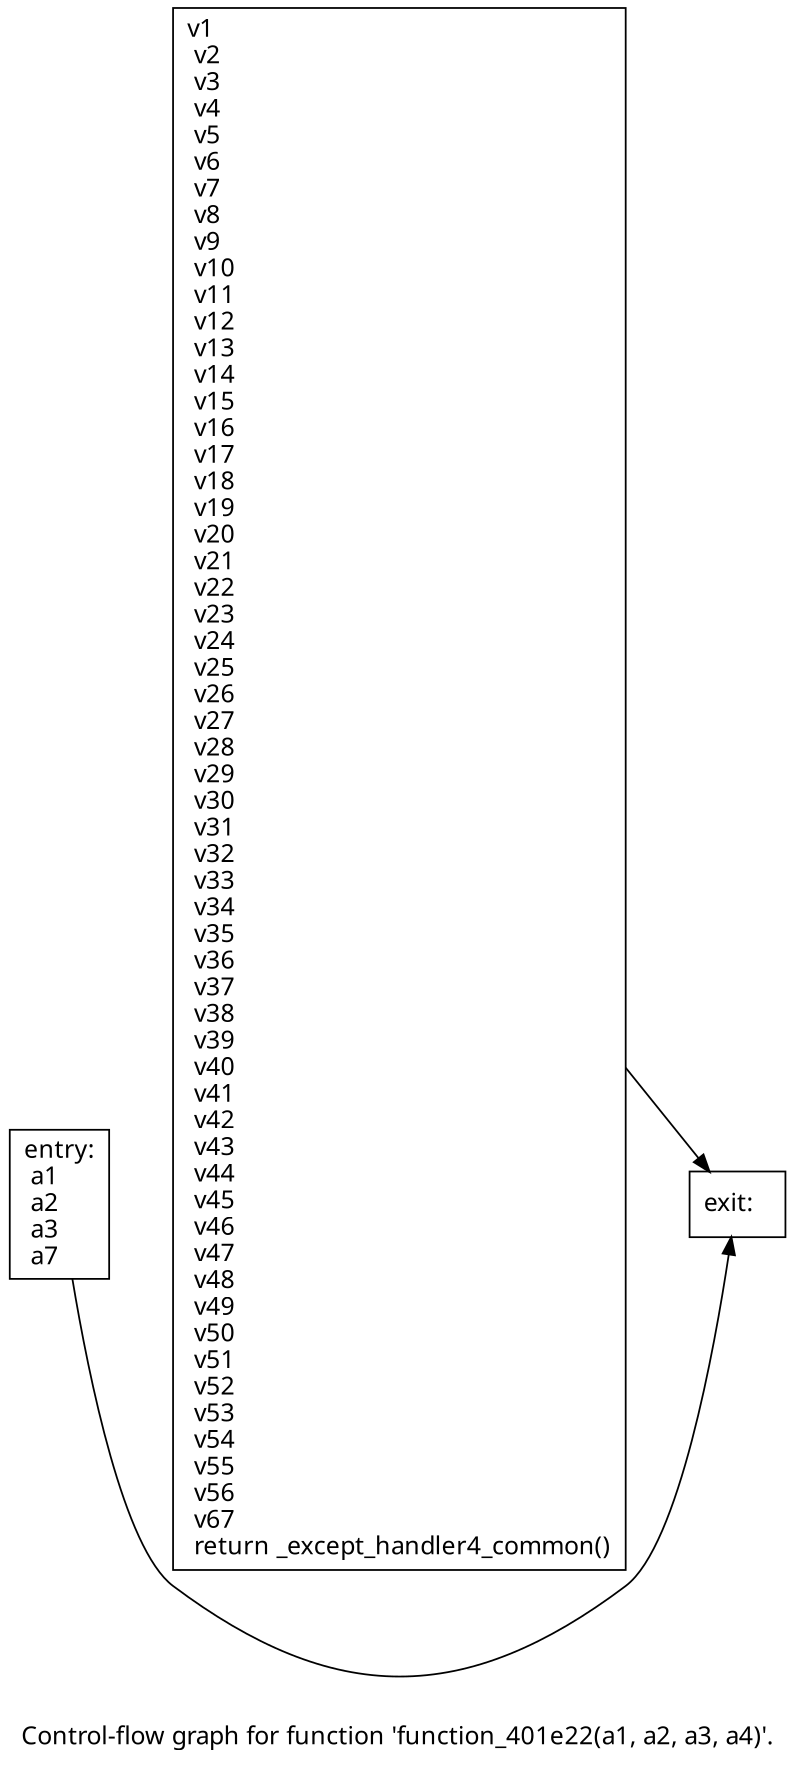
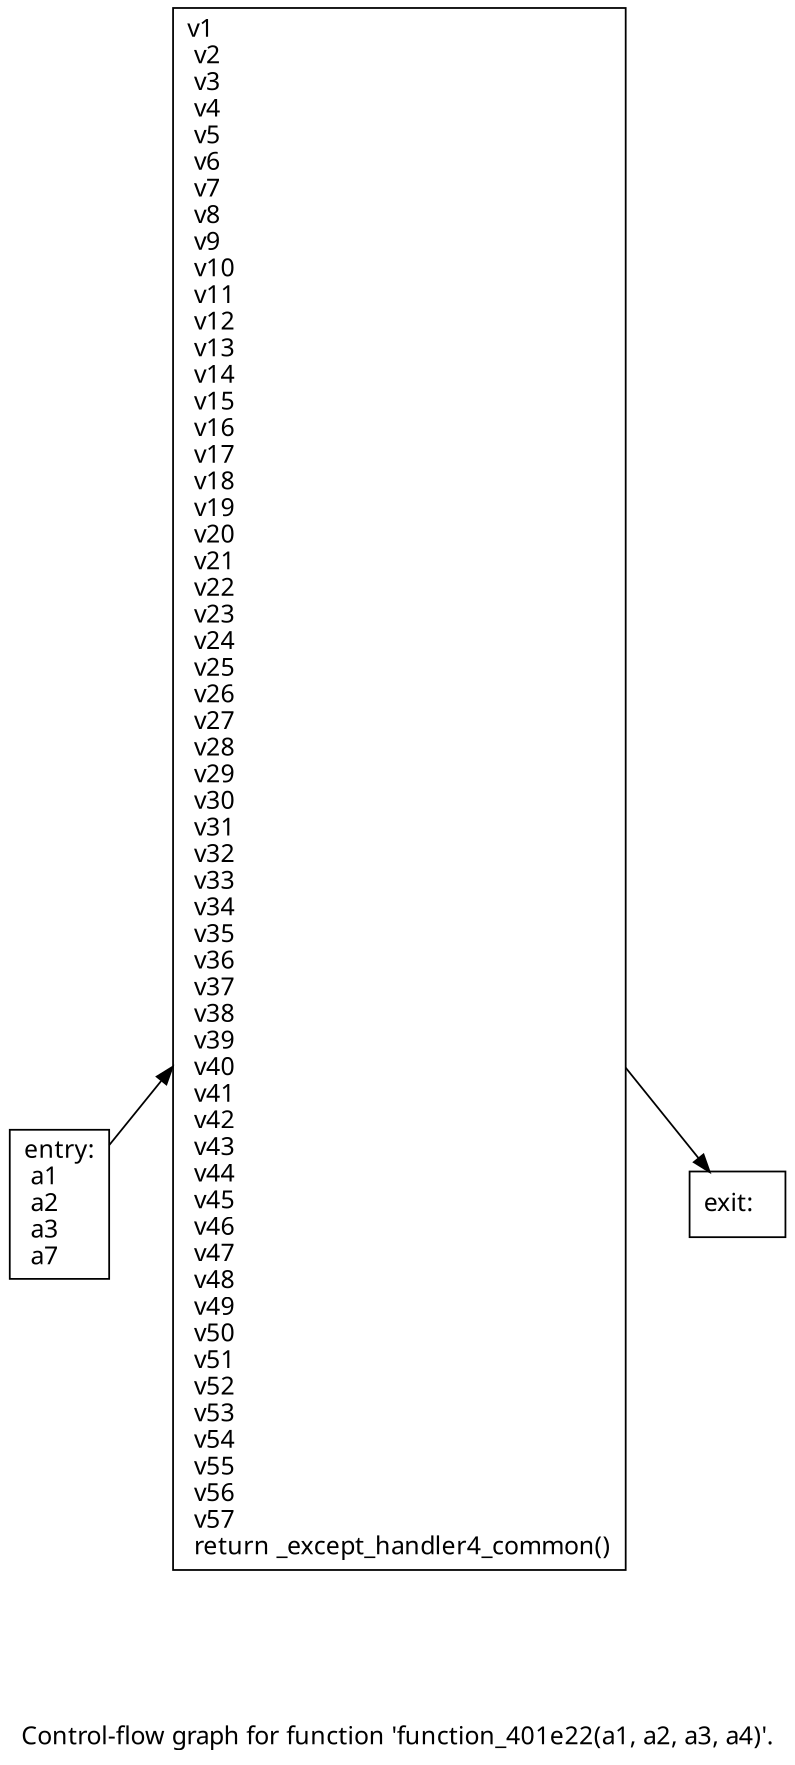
node "v1": text "v67" -> "v57"
edge "entry:" -> "exit:": now "entry:" -> "v1"
